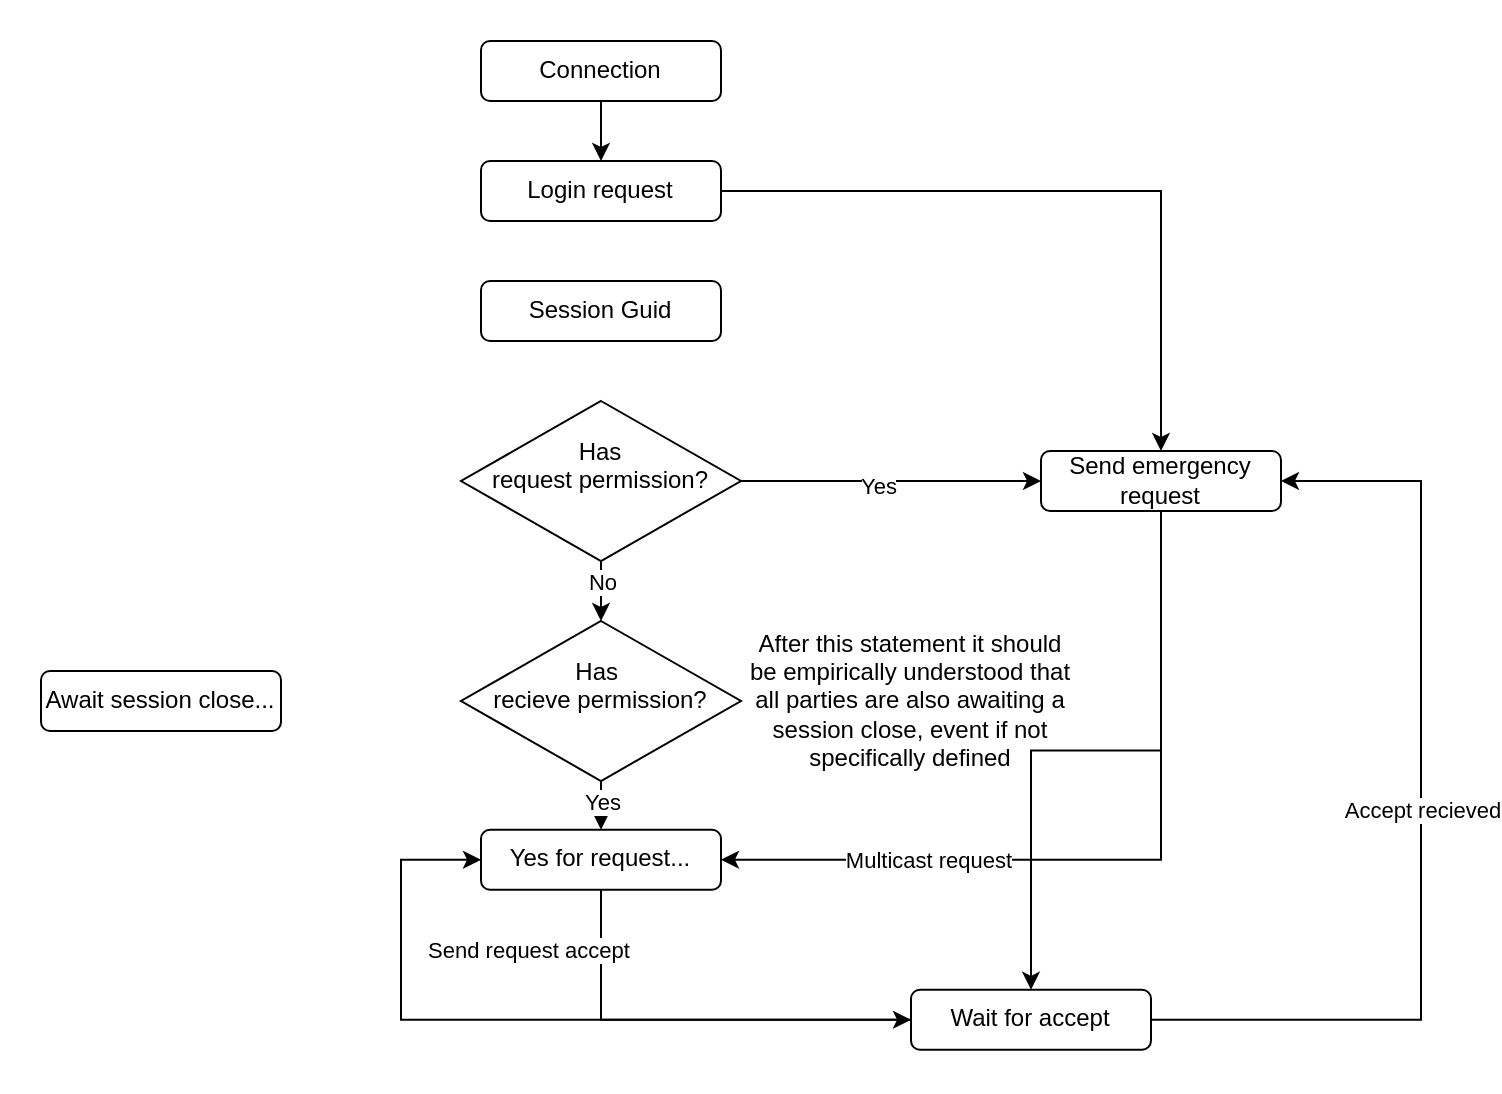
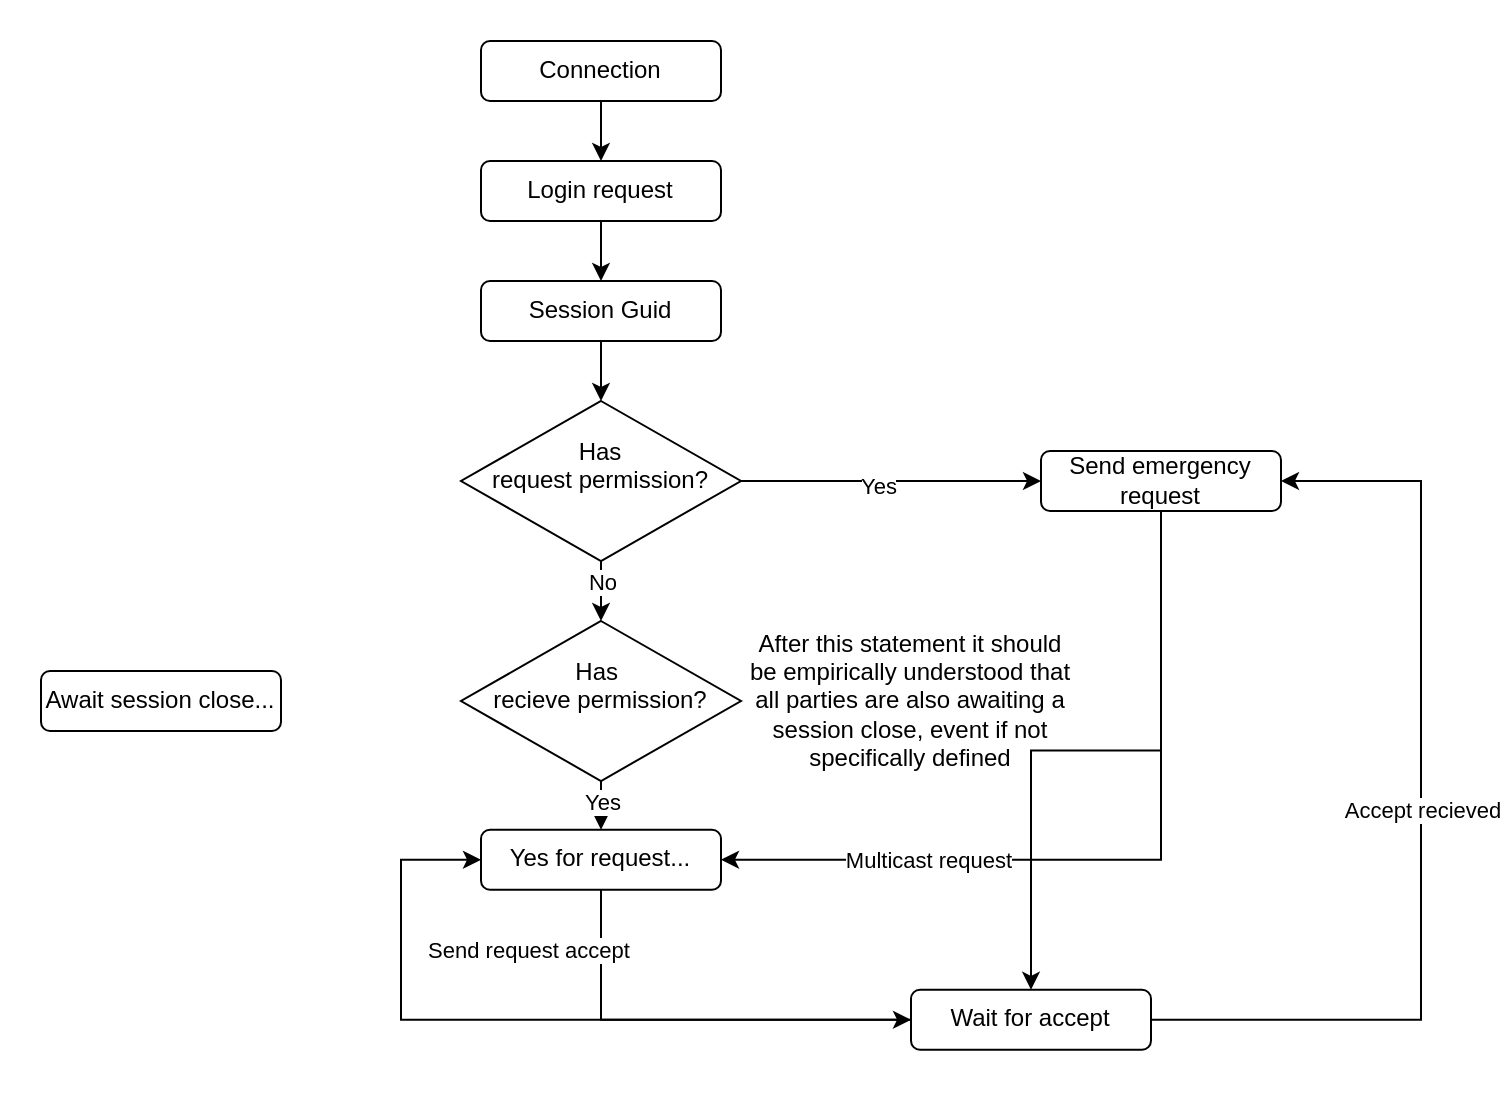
edge "Login request" -> "Send emergency request": now "Login request" -> "Session Guid"
edge "Session Guid" -> "Has request permission?": added
